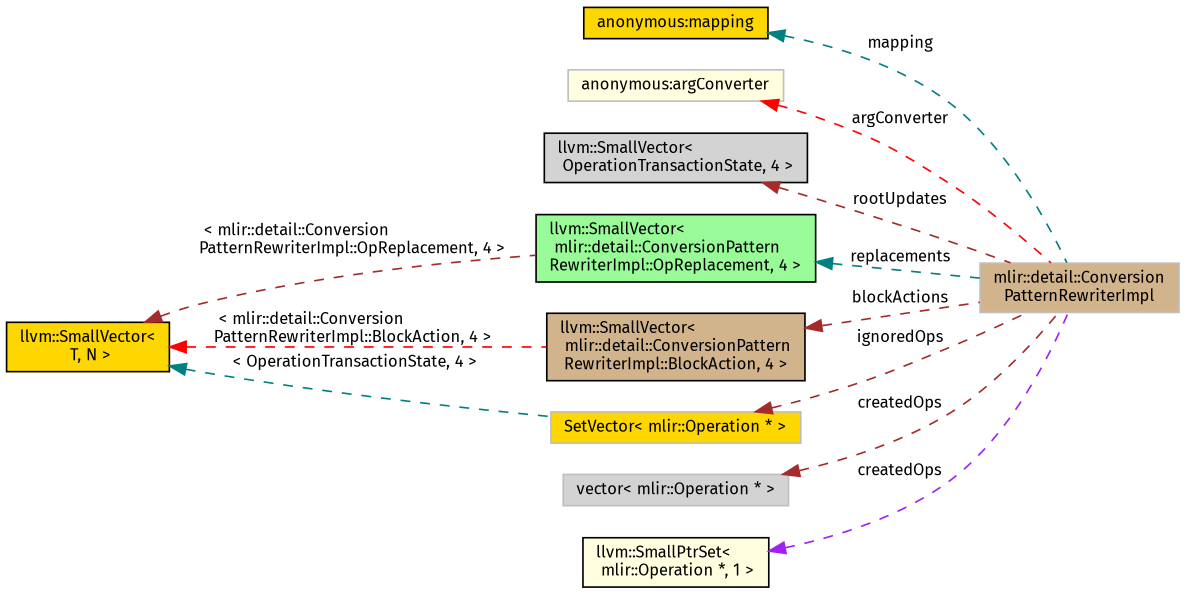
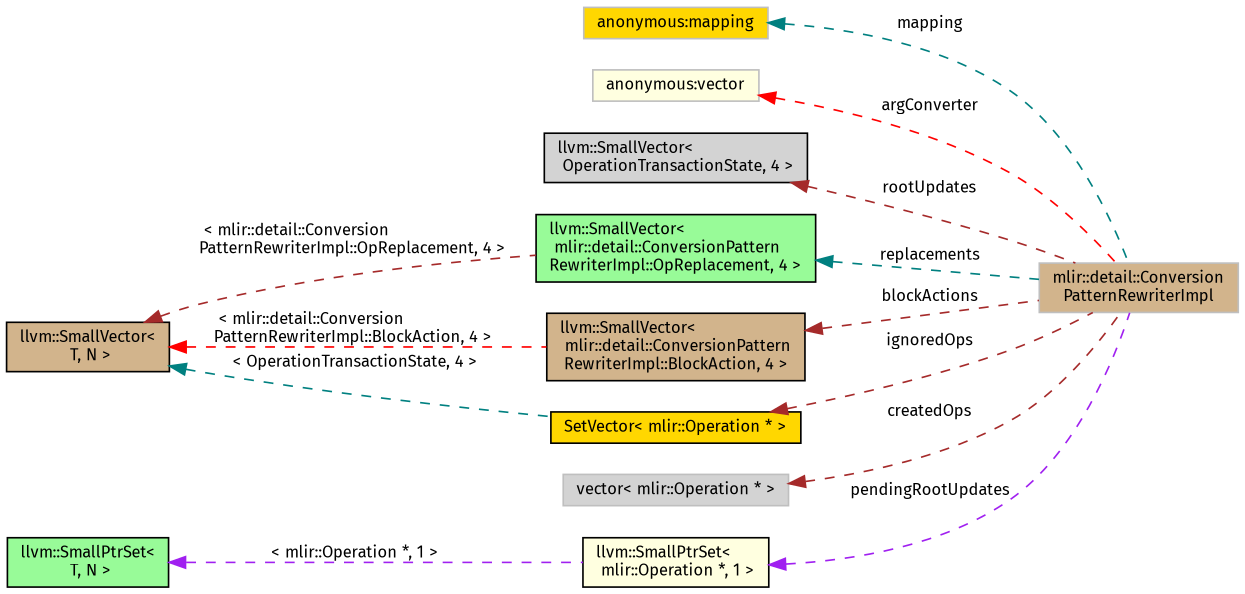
node "anonymous:mapping": color black -> grey75
node "anonymous:argConverter": label "anonymous:argConverter" -> "anonymous:vector"
node "llvm::SmallVector< T, N >": fillcolor gold -> tan
node "SetVector< mlir::Operation * >": color grey75 -> black
edge "mlir::detail::Conversion PatternRewriterImpl" -> "llvm::SmallPtrSet< mlir::Operation *, 1 >": label " createdOps" -> " pendingRootUpdates"
node "llvm::SmallPtrSet< T, N >": added
